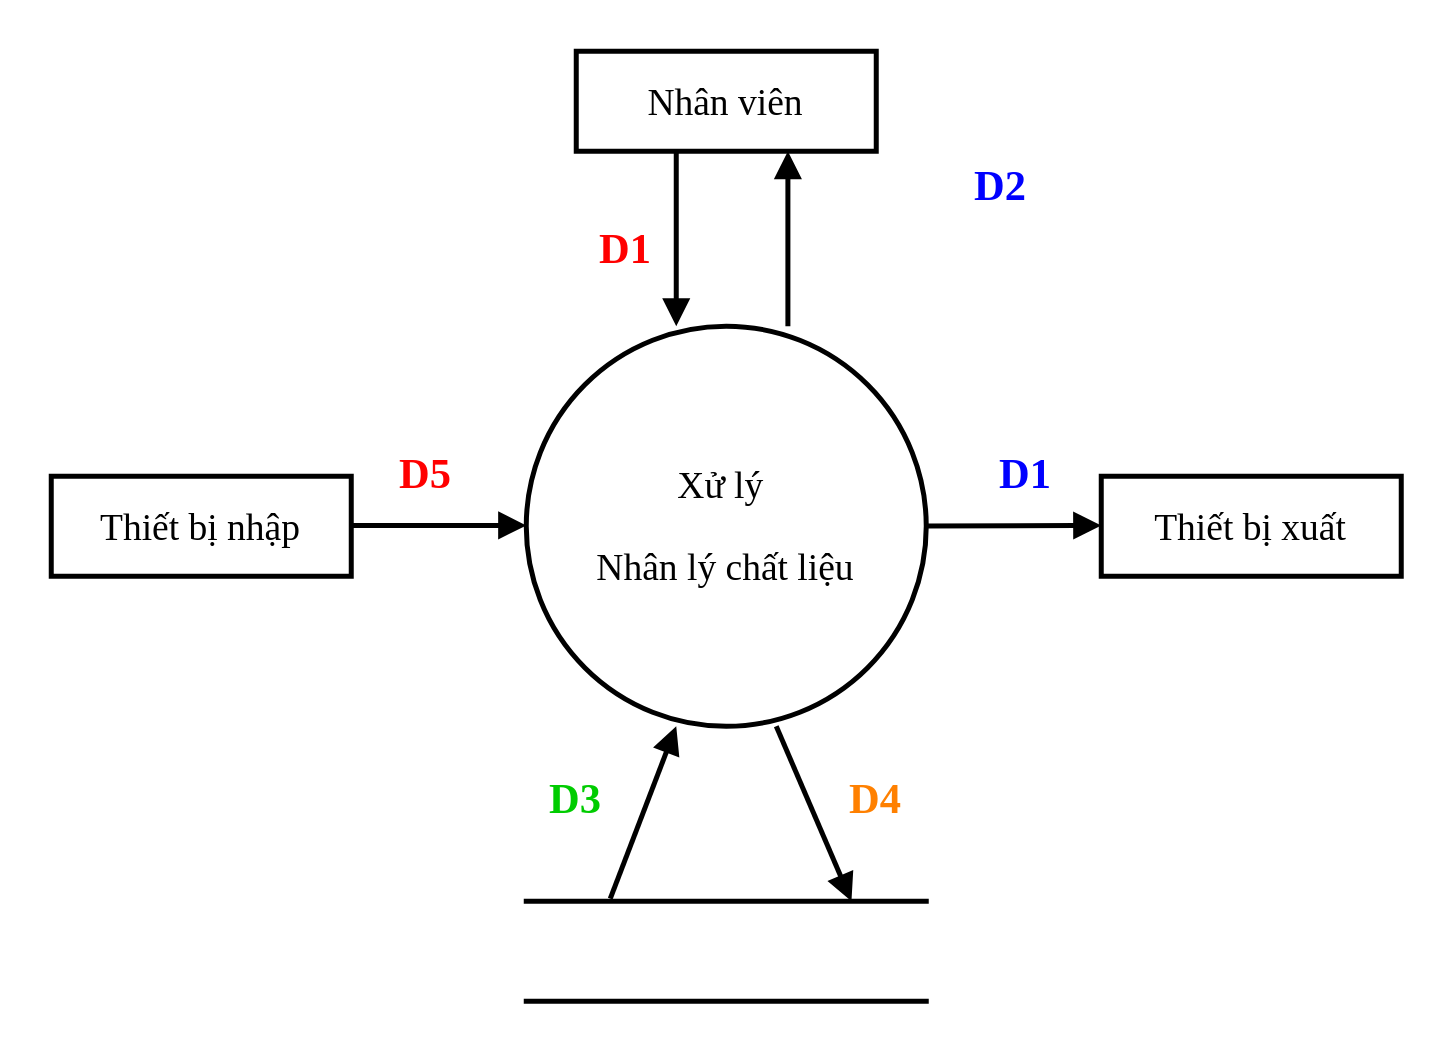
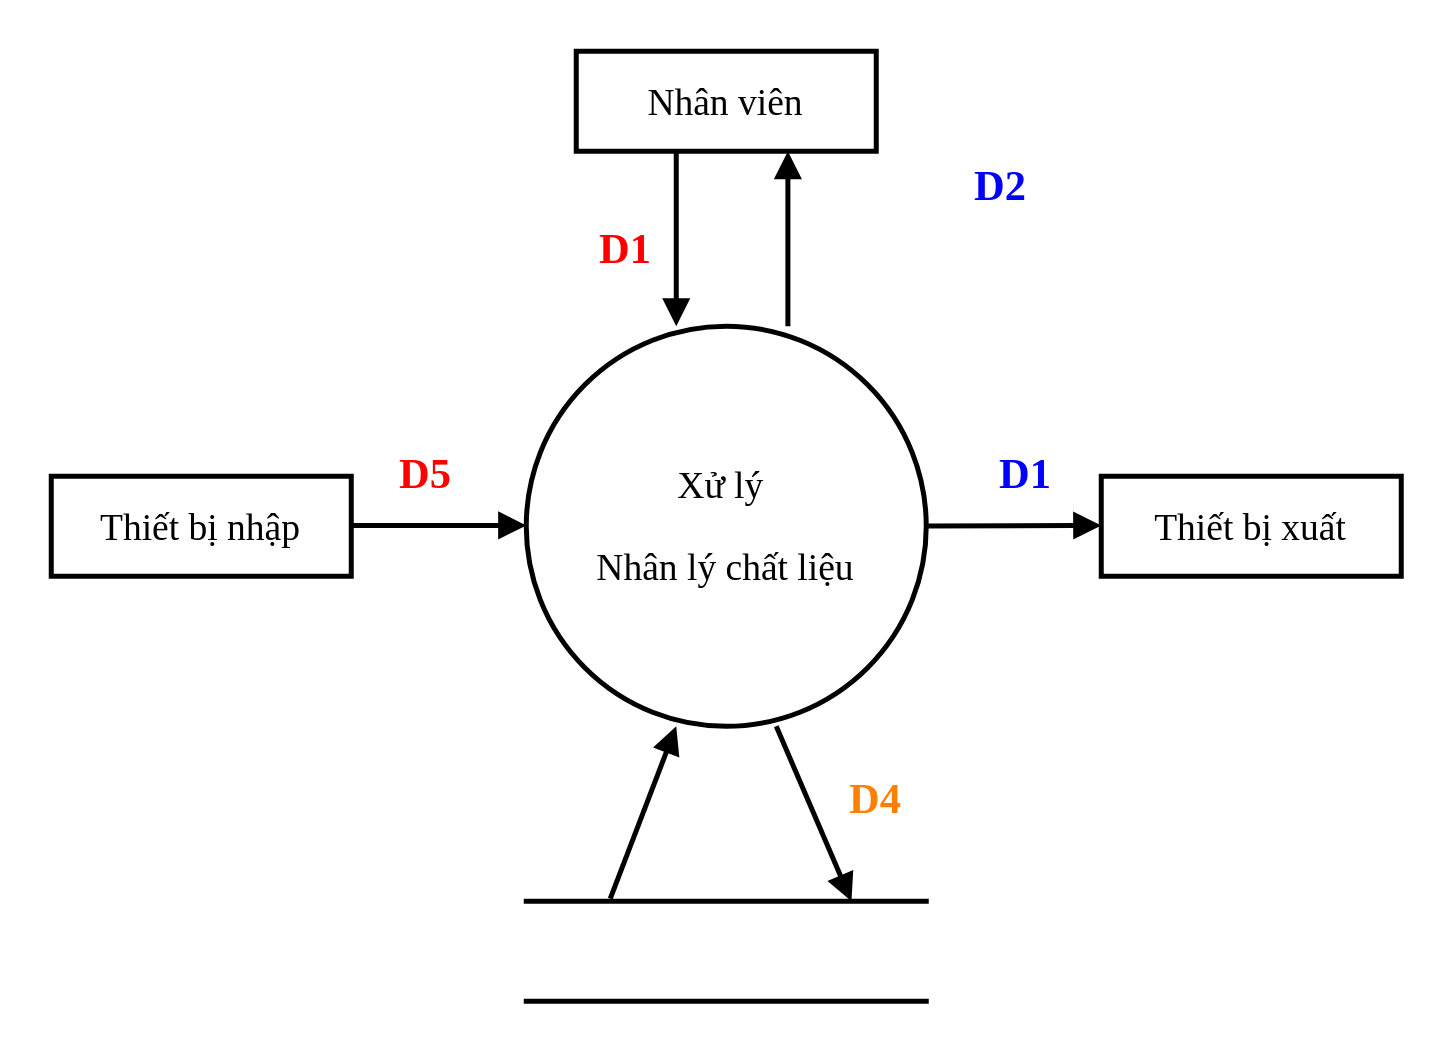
node "D3": removed
